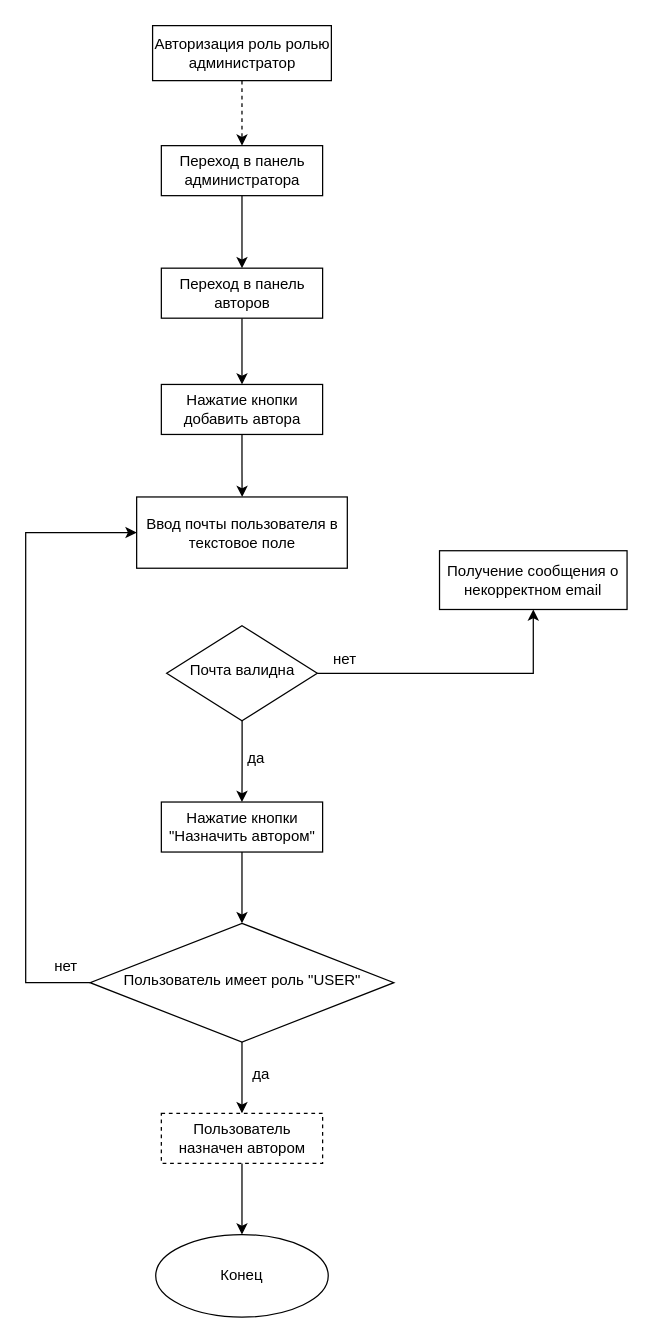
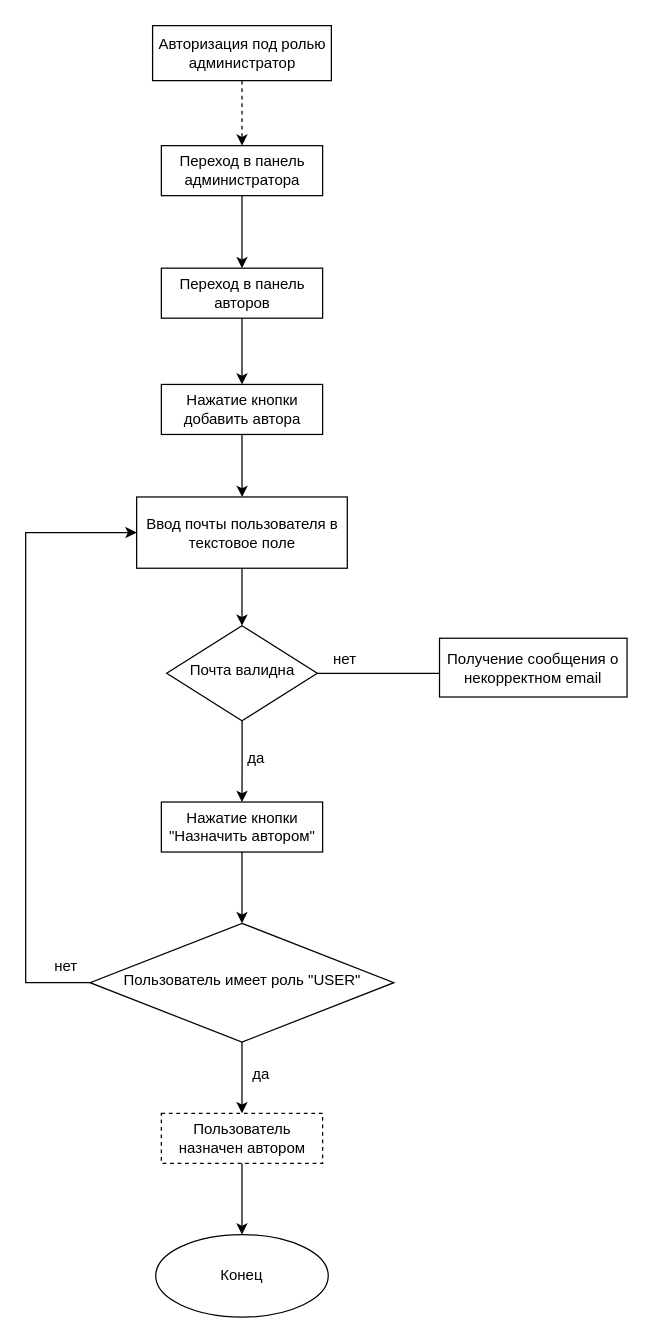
node "Авторизация роль ролью администратор": label "Авторизация роль ролью администратор" -> "Авторизация под ролью администратор"
node "Получение сообщения о некорректном email": moved (533, 580) -> (533, 668)
edge "Ввод почты пользователя в текстовое поле" -> "Почта валидна": added
